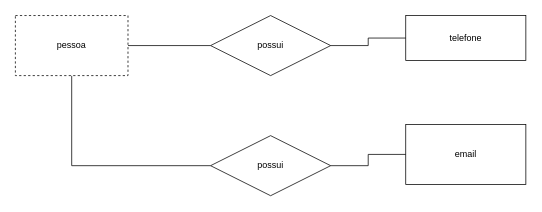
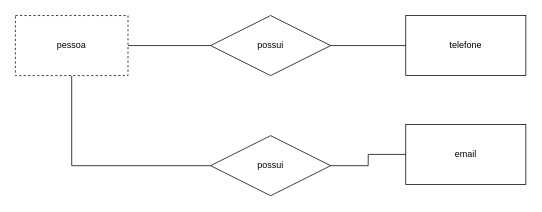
node "telefone": size 120x45 -> 120x60
